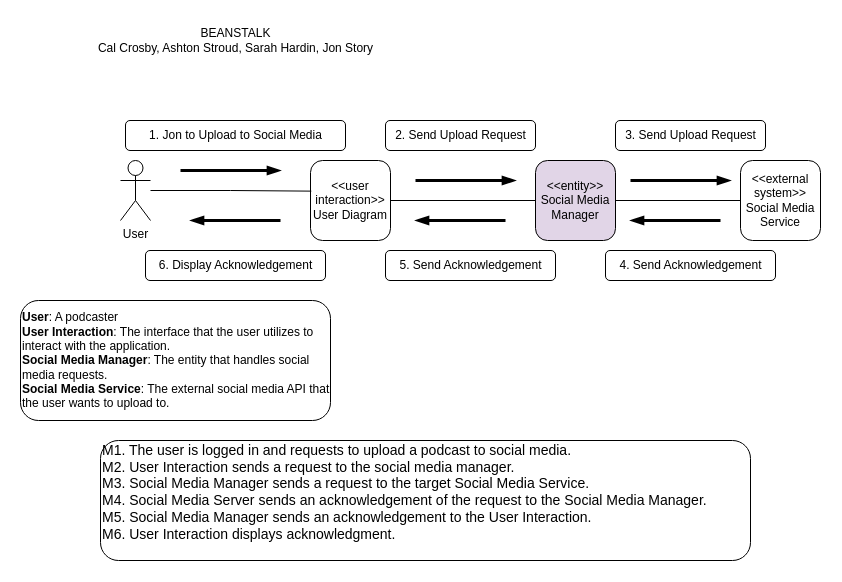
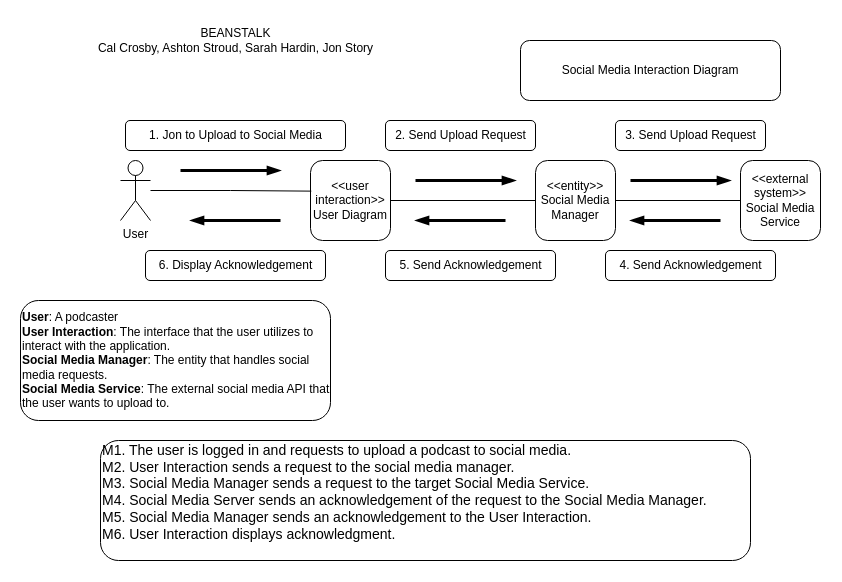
node "Social Media Interaction Diagram": added
node "<<entity>> Social Media Manager": fillcolor #e1d5e7 -> #ffffff
